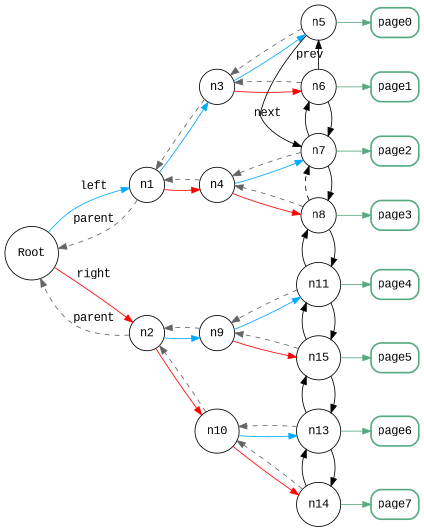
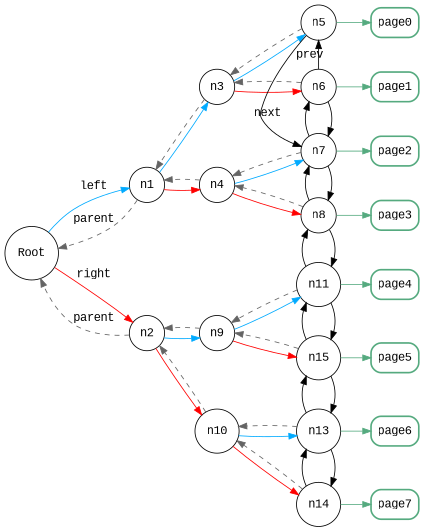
edge "n8" -> "n7": style dashed -> solid
